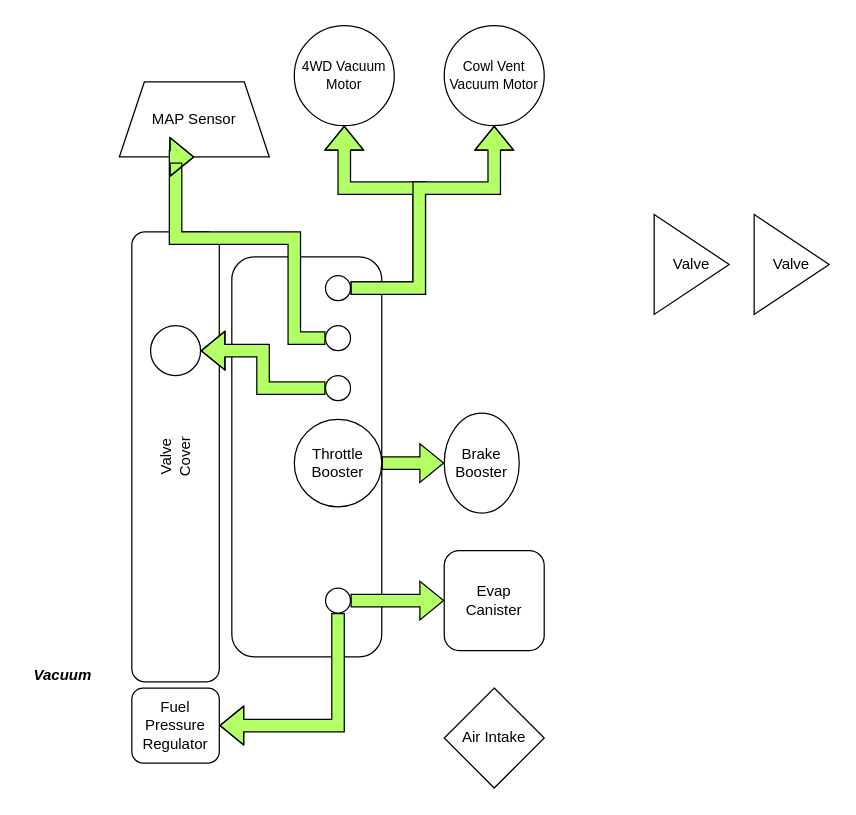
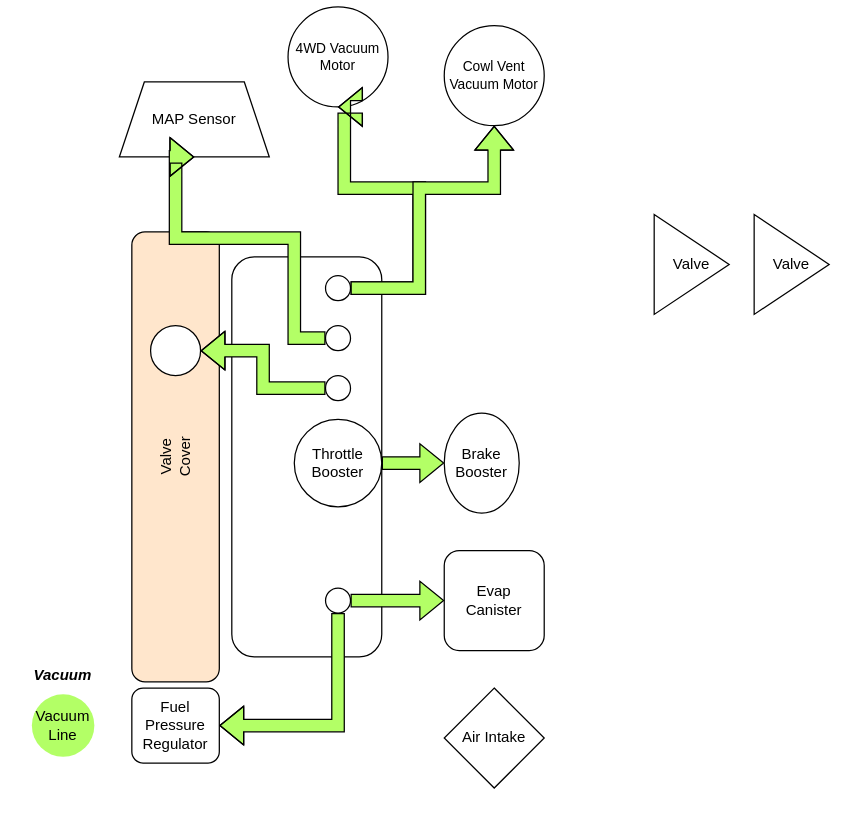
node "4WD Vacuum Motor": moved (344, 76) -> (338, 57)
node "Valve Cover": fillcolor #ffffff -> #ffe6cc
node "Vacuum Line": added
